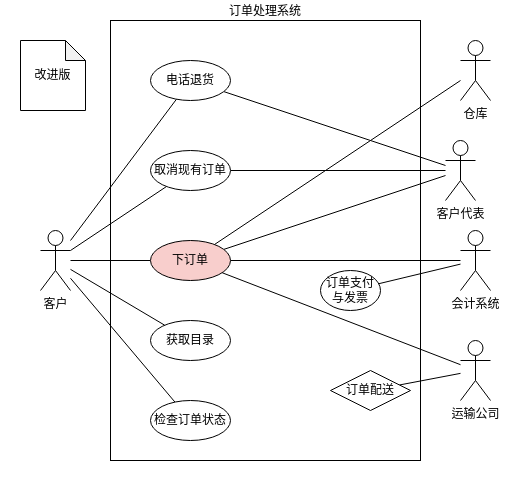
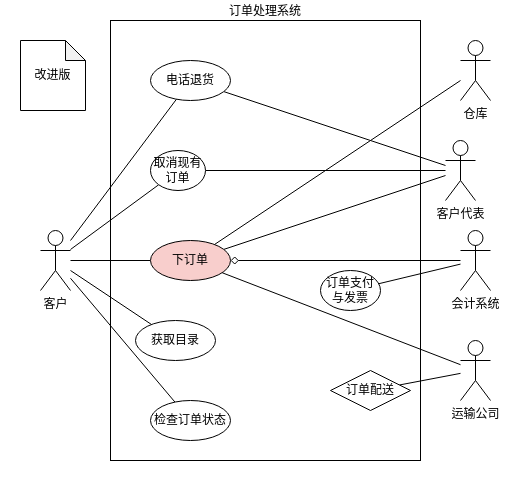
node "取消现有订单": size 80x40 -> 55x40
edge "下订单" -- "会计系统": arrowhead none -> diamond
node "获取目录": moved (191, 341) -> (176, 341)
